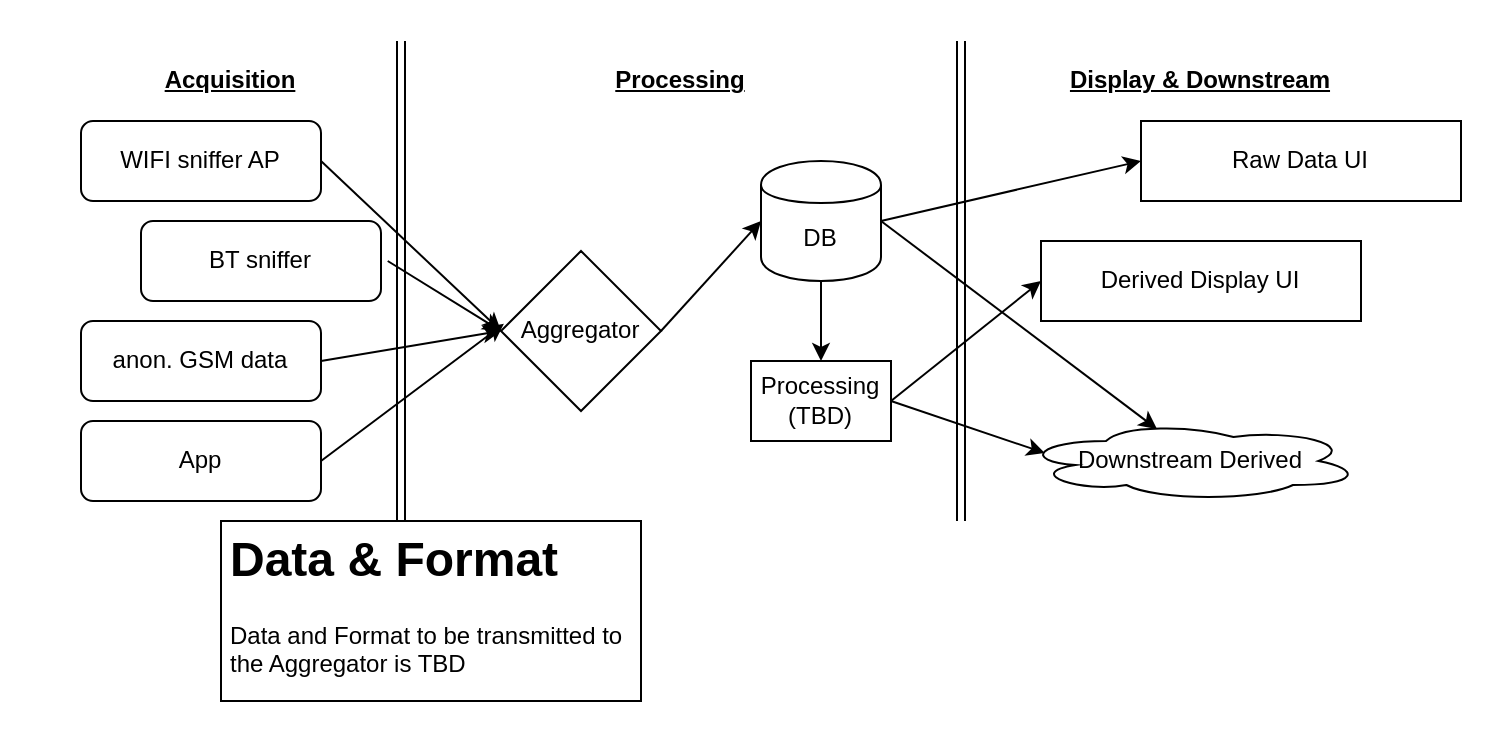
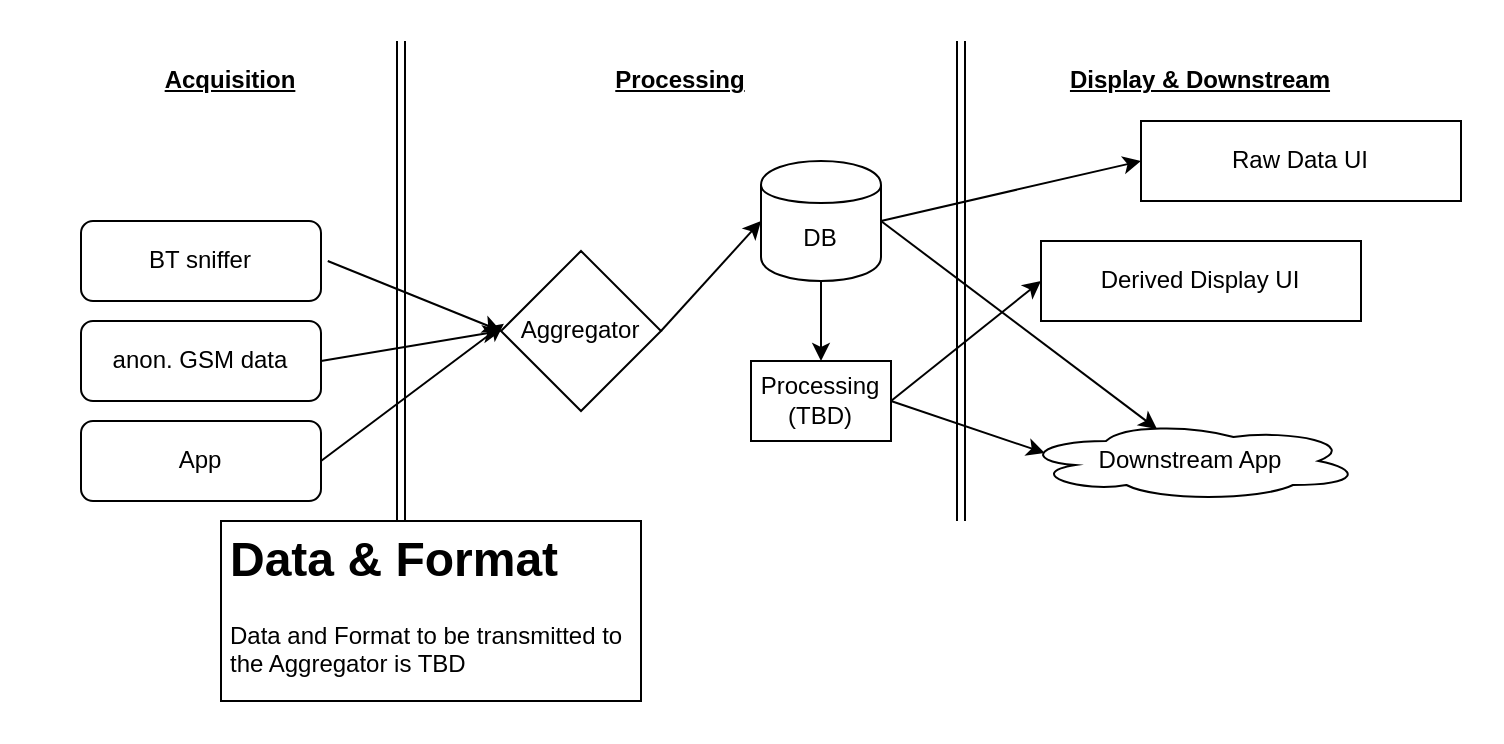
node "WIFI sniffer AP": removed
node "BT sniffer": moved (261, 261) -> (201, 261)
edge "WIFI sniffer AP" -> "Aggregator": removed
node "Downstream Derived": label "Downstream Derived" -> "Downstream App"
